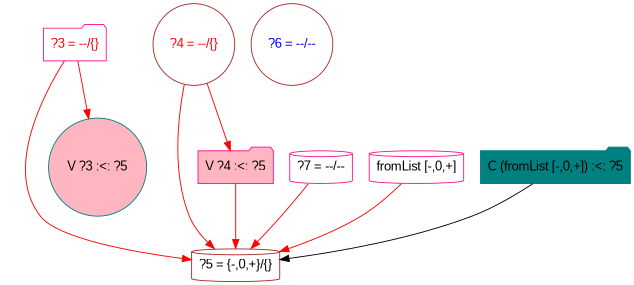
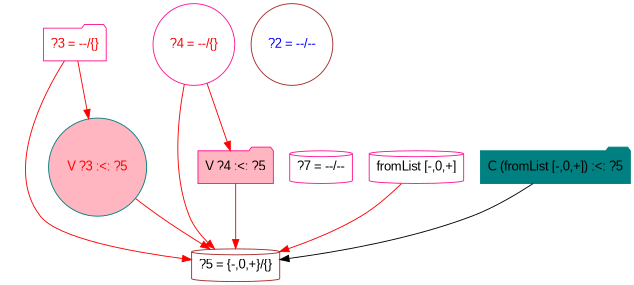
node "?4 = --/{}": color brown -> deeppink
node "?6 = --/--": label "?6 = --/--" -> "?2 = --/--"
node "V ?3 :<: ?5": fontcolor black -> red
edge "?7 = --/--" -> "?5 = {-,0,+}/{}": now "V ?3 :<: ?5" -> "?5 = {-,0,+}/{}"
